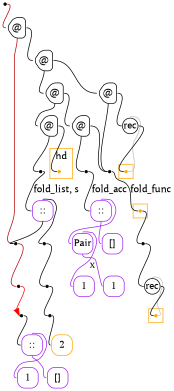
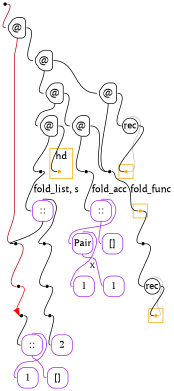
node "2": color orange -> purple
